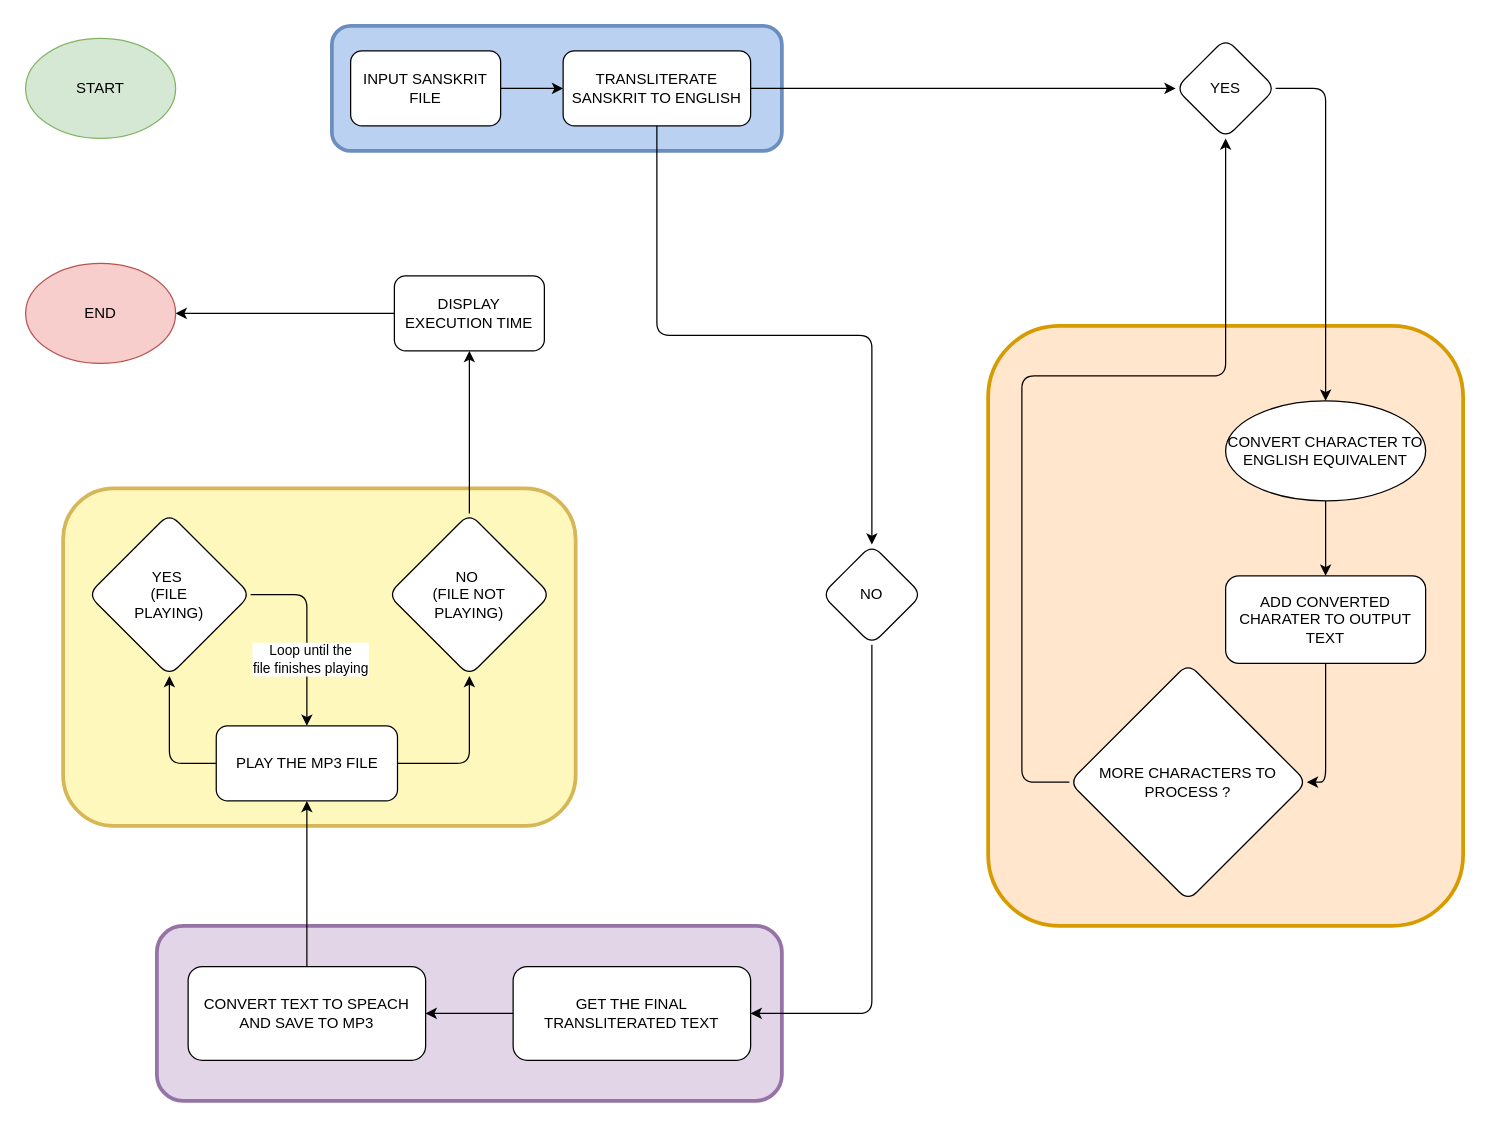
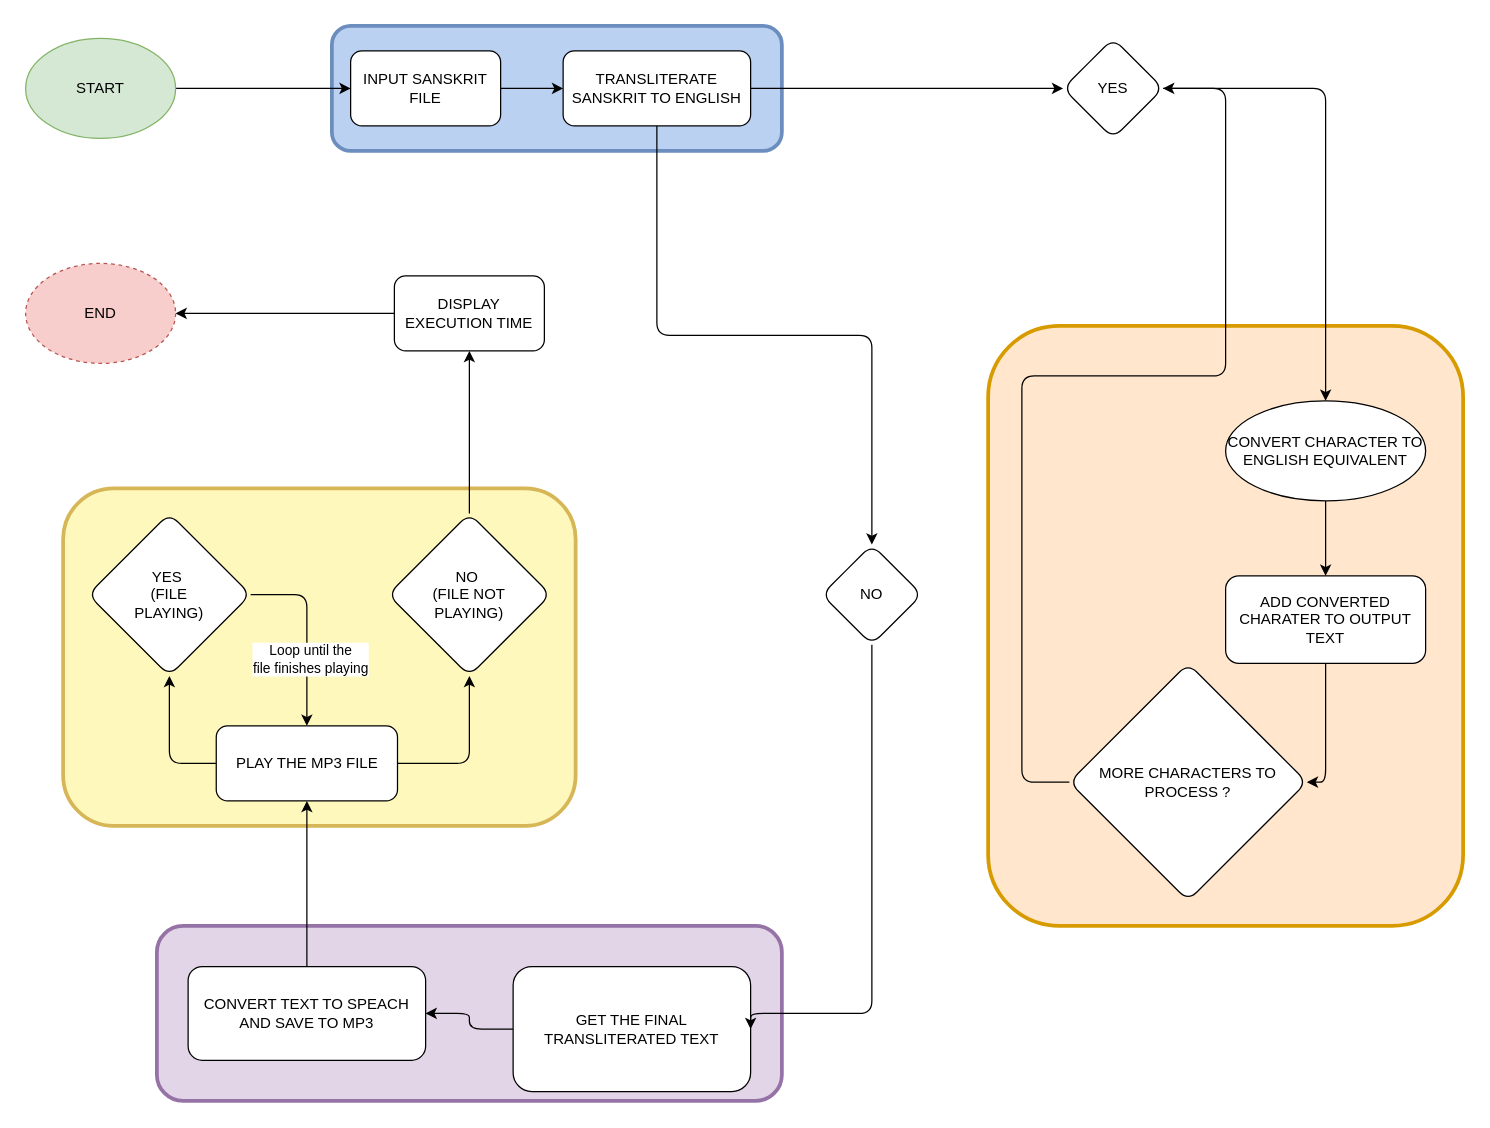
edge "START" -> "INPUT SANSKRIT FILE": added
node "YES": moved (1226, 88) -> (1113, 88)
node "END": style solid -> dashed
node "GET THE FINAL TRANSLITERATED TEXT": size 238x94 -> 238x125
